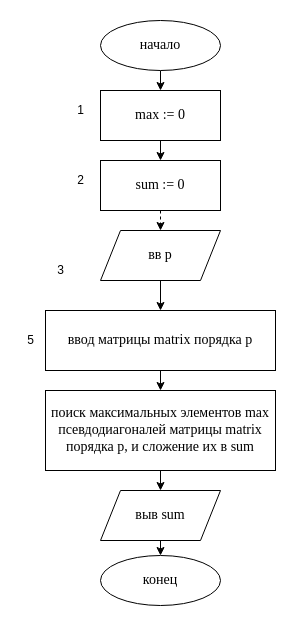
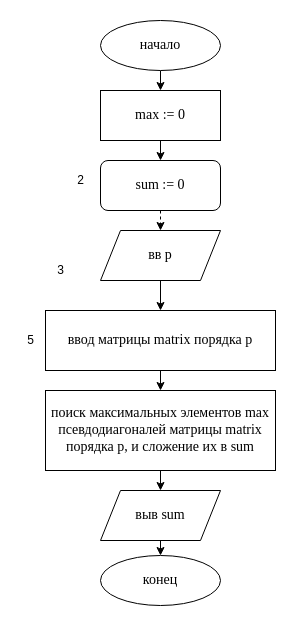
node "1": removed
node "sum := 0": shape rectangle -> rounded rectangle
